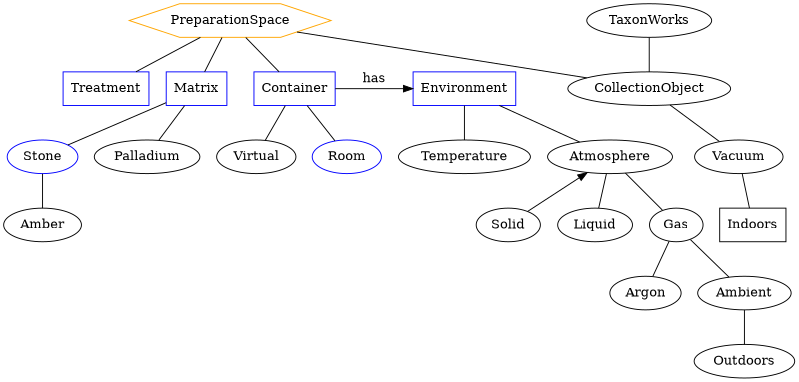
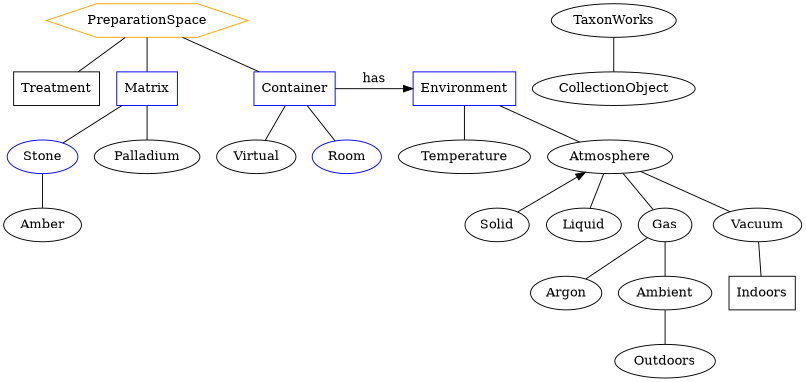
edge "PreparationSpace" -- "CollectionObject": removed
node "Treatment": color blue -> black
edge "CollectionObject" -- "Vacuum": now "Atmosphere" -- "Vacuum"
